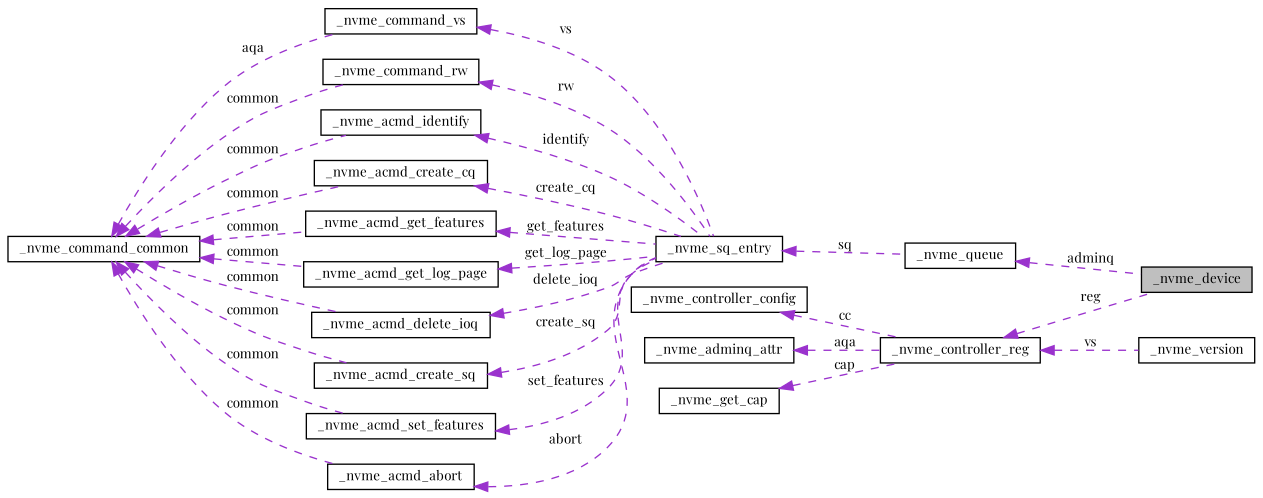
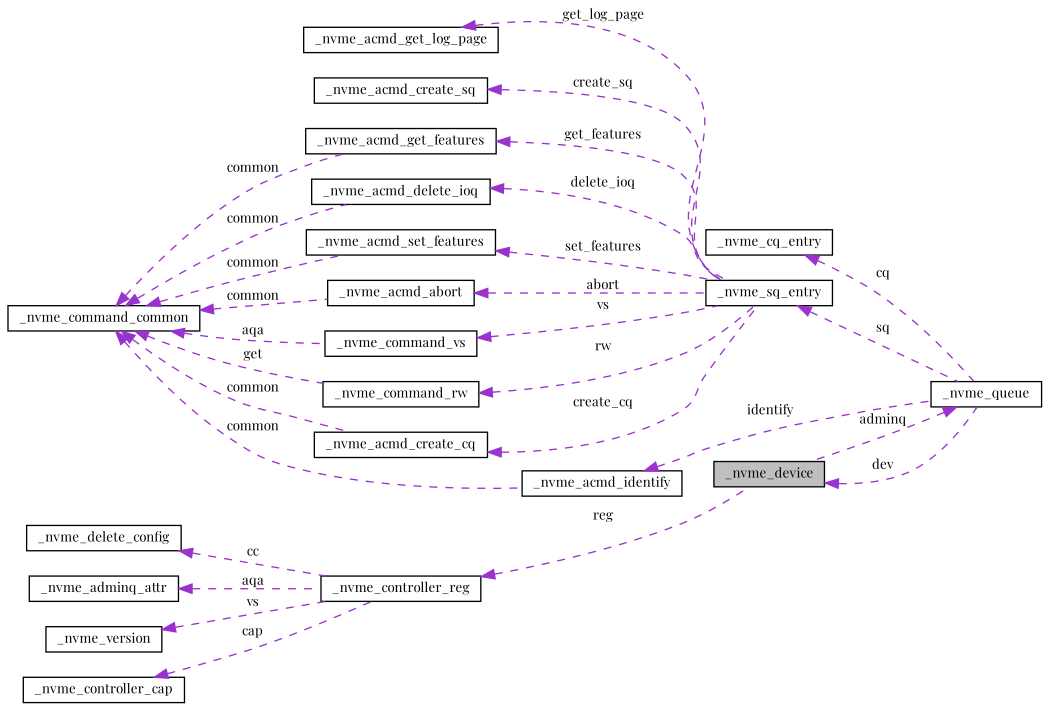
edge "_nvme_command_rw" -> "_nvme_command_common": label " common" -> " get"
edge "_nvme_sq_entry" -> "_nvme_acmd_identify": now "_nvme_queue" -> "_nvme_acmd_identify"
node "_nvme_cq_entry": added
edge "_nvme_acmd_get_log_page" -> "_nvme_command_common": removed, label "common"
node "_nvme_controller_config": label "_nvme_controller_config" -> "_nvme_delete_config"
edge "_nvme_acmd_create_sq" -> "_nvme_command_common": removed, label "common"
edge "_nvme_version" -> "_nvme_controller_reg": reversed
node "_nvme_get_cap": label "_nvme_get_cap" -> "_nvme_controller_cap"
edge "_nvme_queue" -> "_nvme_device": added, label "dev"
